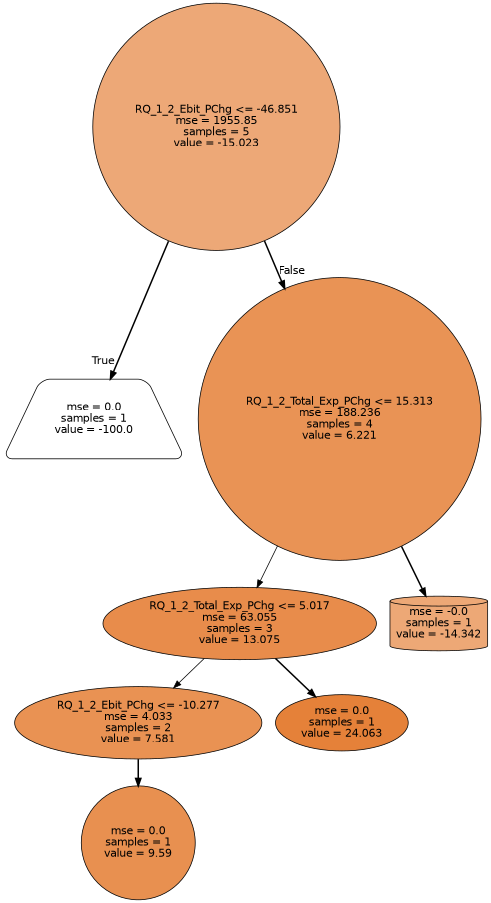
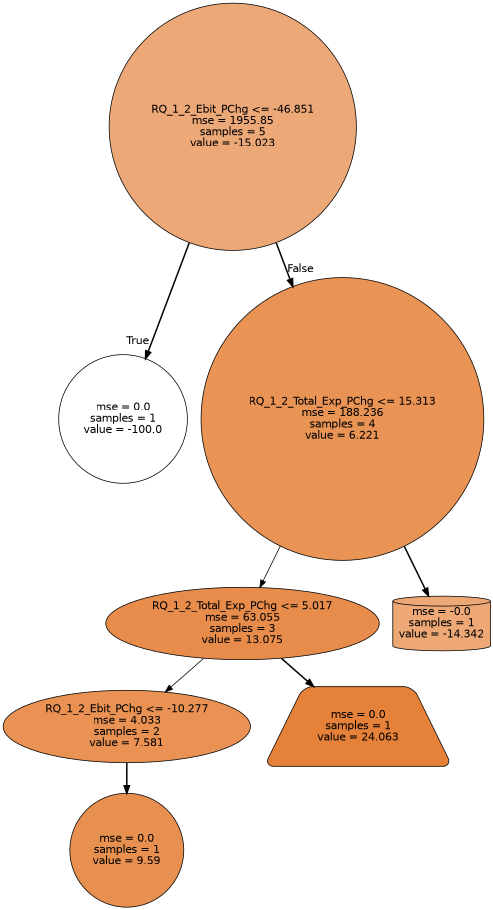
node "mse = 0.0 samples = 1 value = -100.0": shape trapezium -> circle
node "mse = 0.0 samples = 1 value = 24.063": shape ellipse -> trapezium
